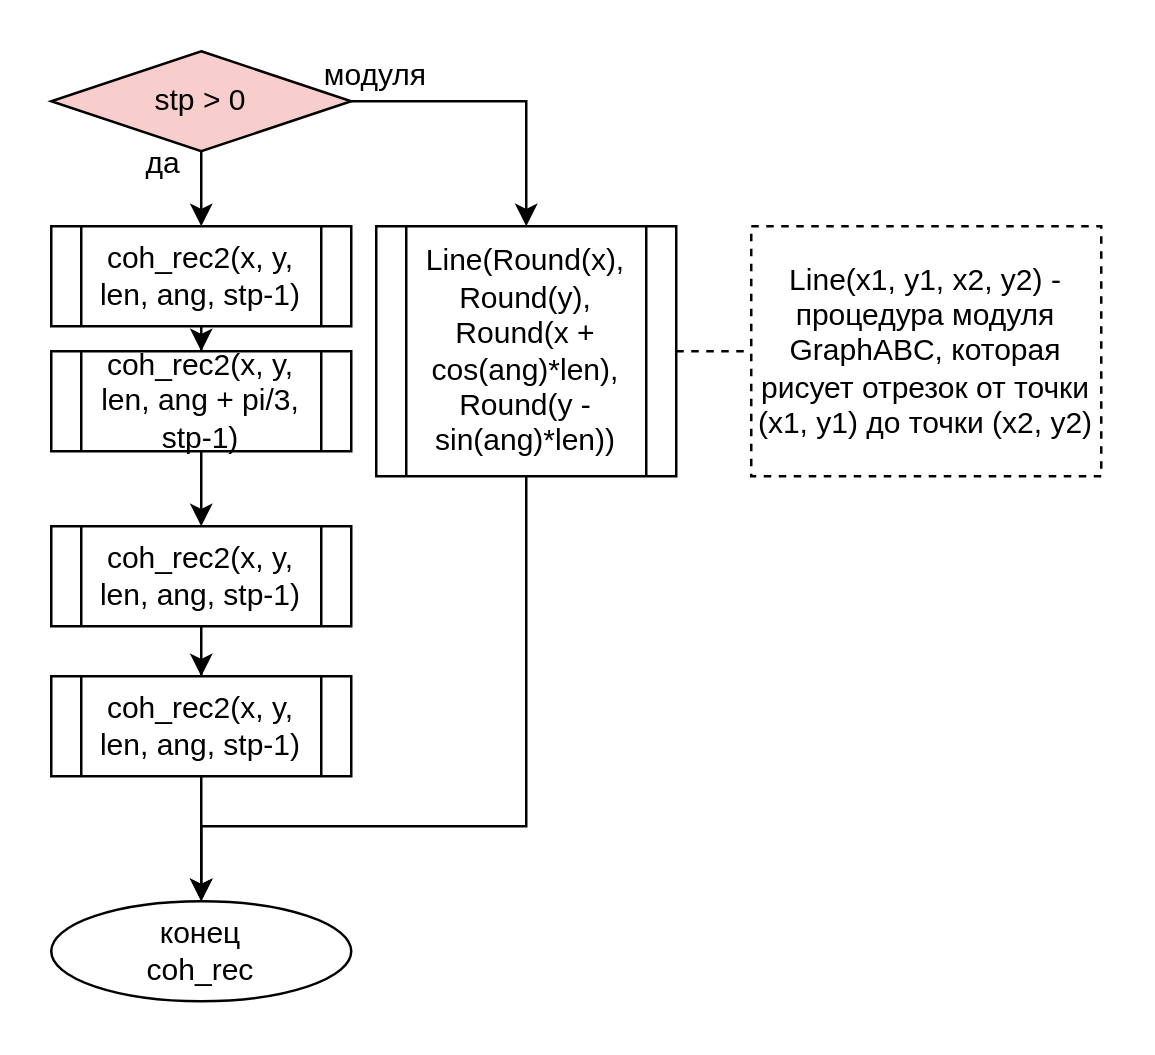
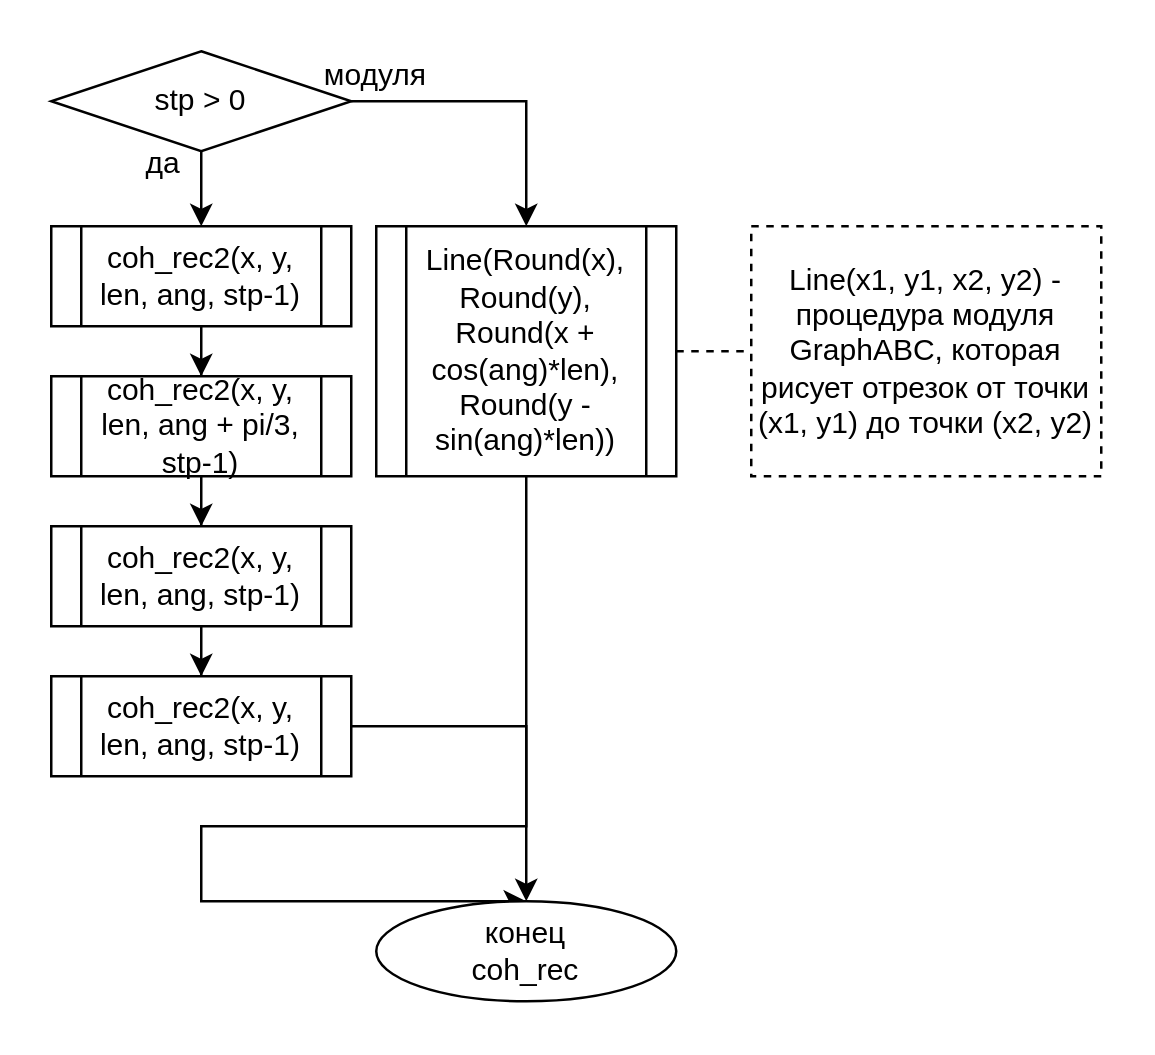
node "stp > 0": fillcolor #f8cecc -> #ffffff
node "coh_rec2(x, y, len, ang + pi/3, stp-1)": moved (201, 401) -> (201, 426)
node "конец coh_rec": moved (201, 951) -> (526, 951)
